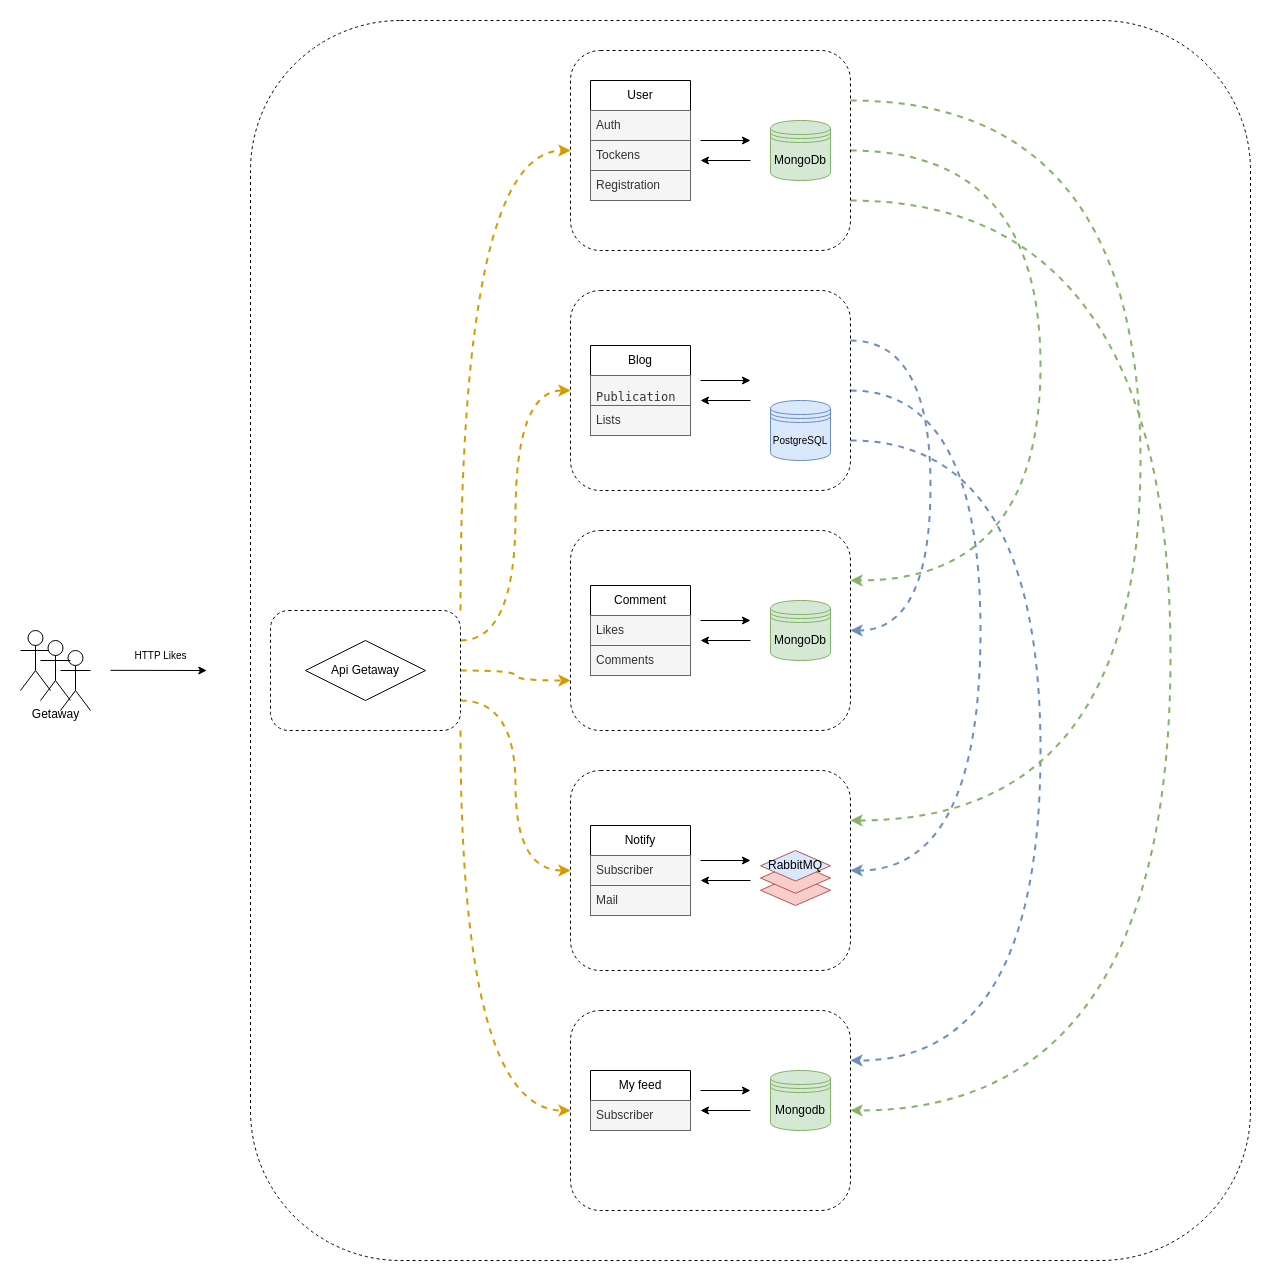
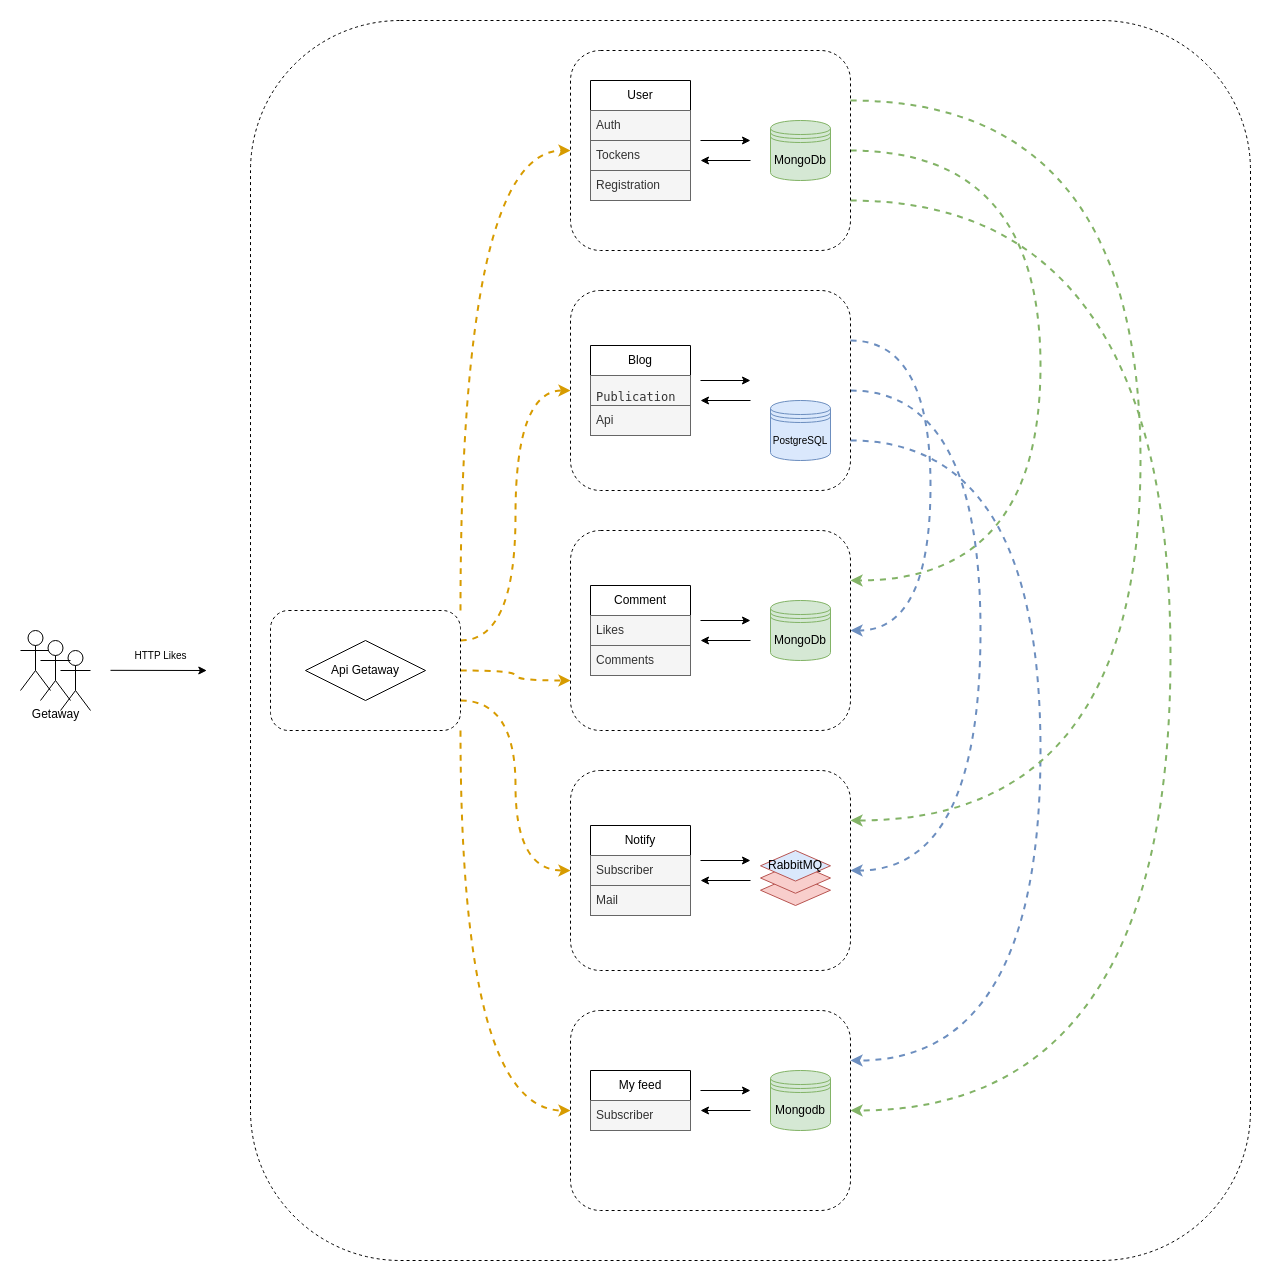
node "Lists": label "Lists" -> "Api"
